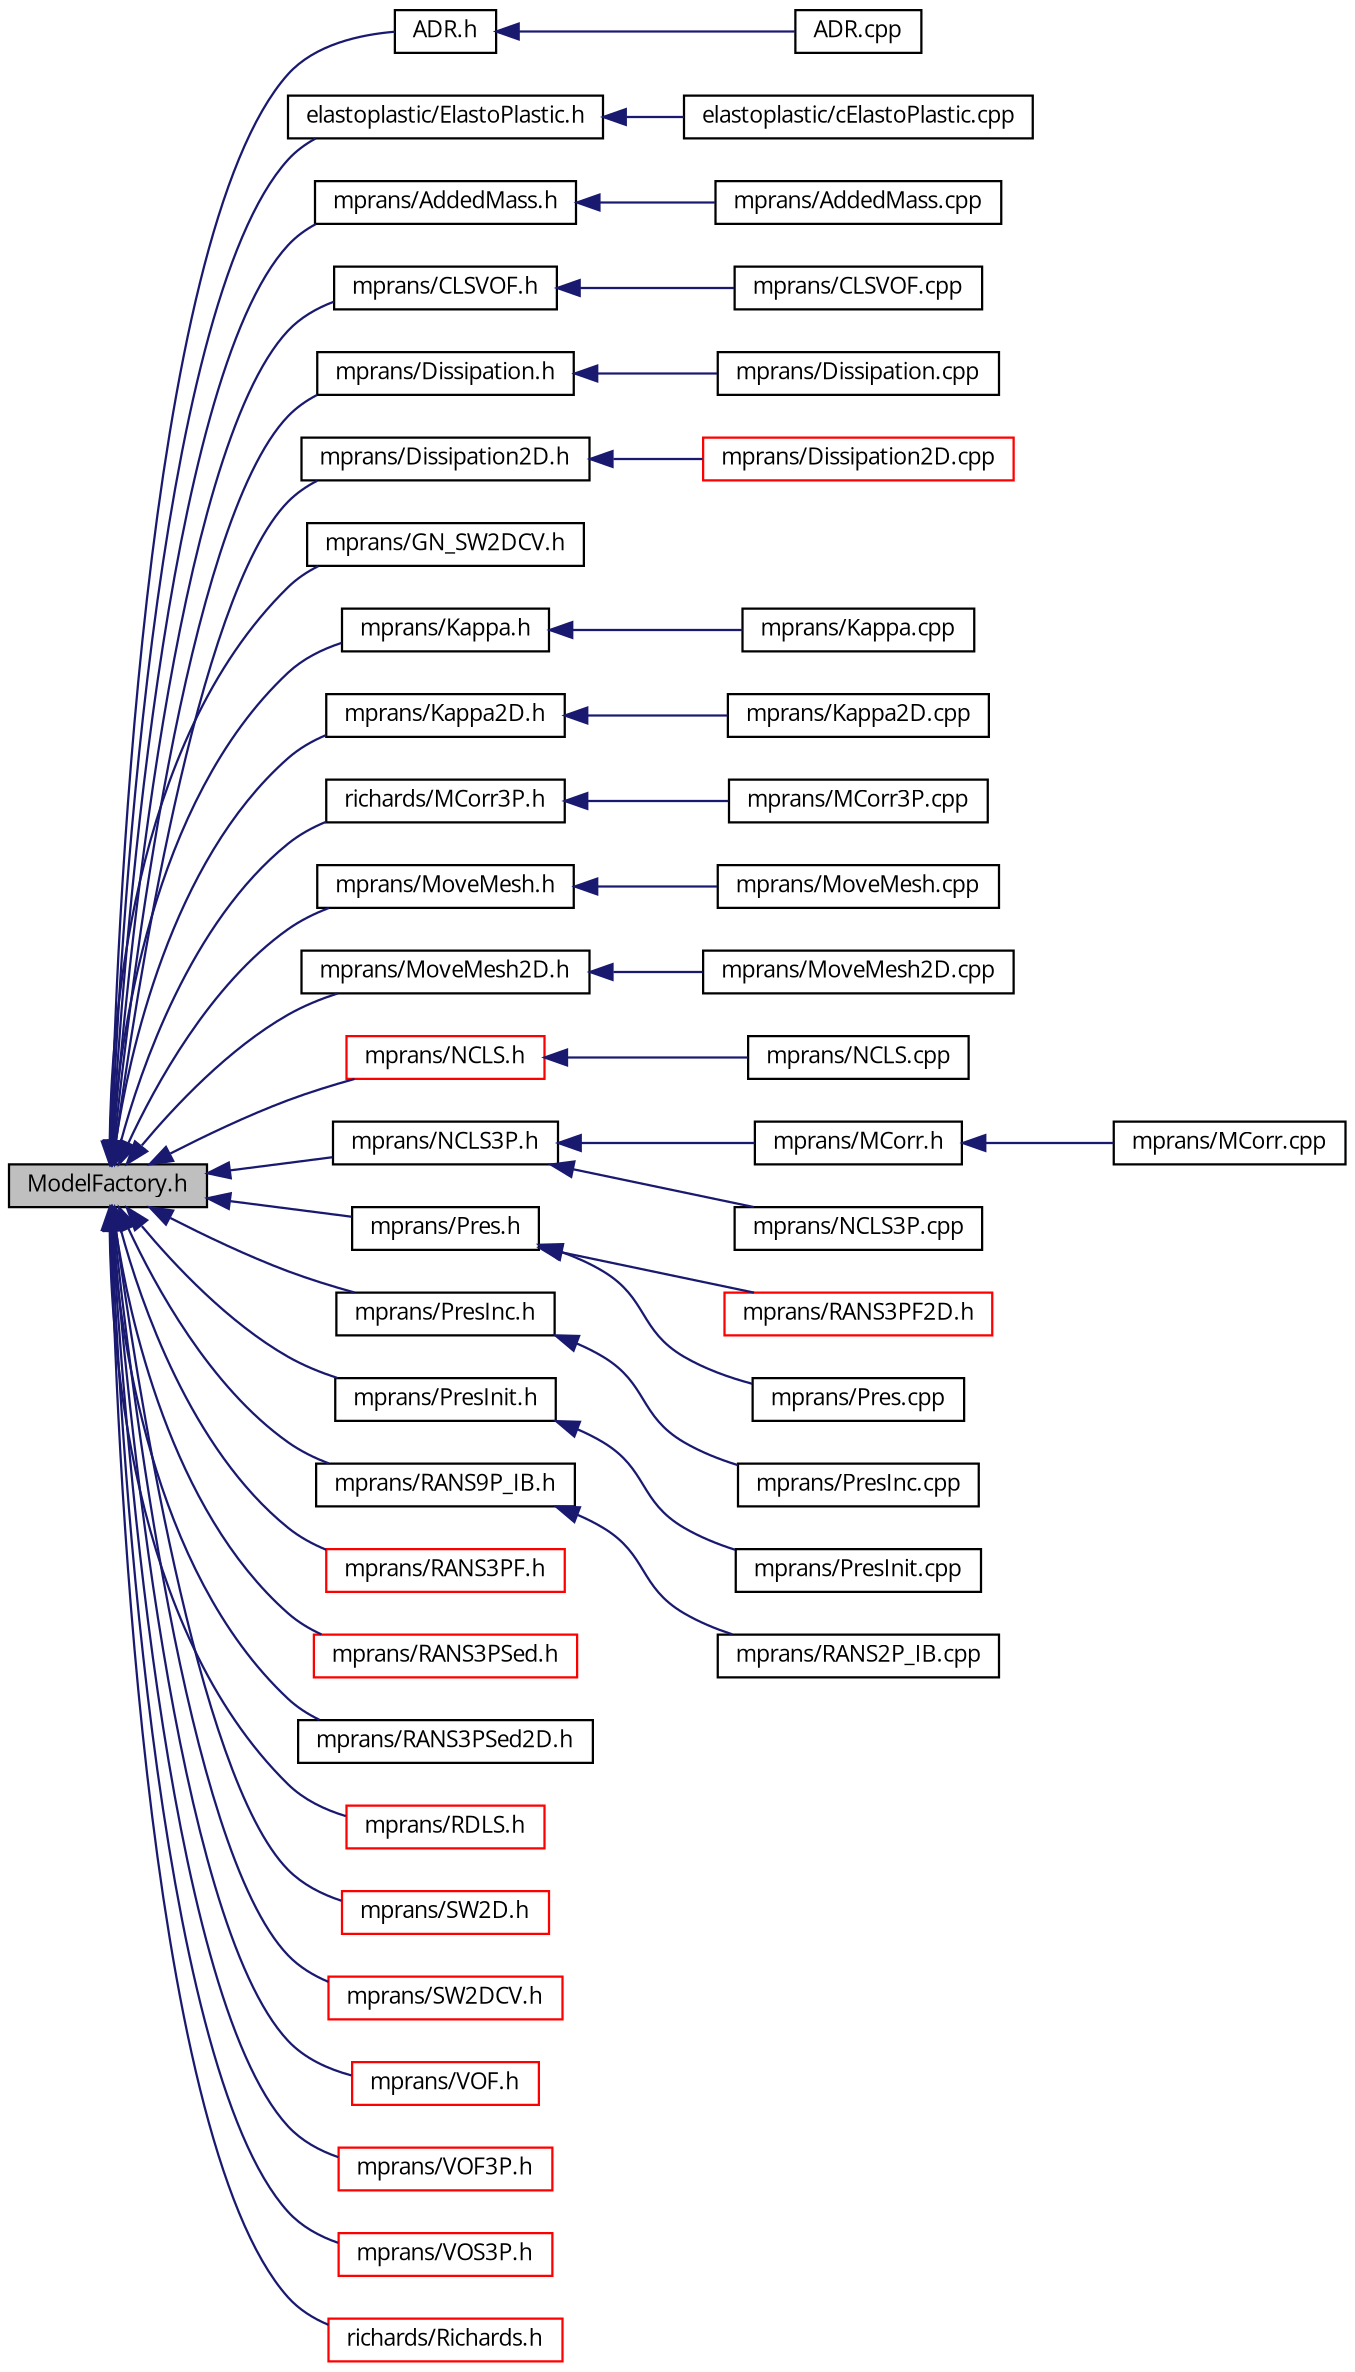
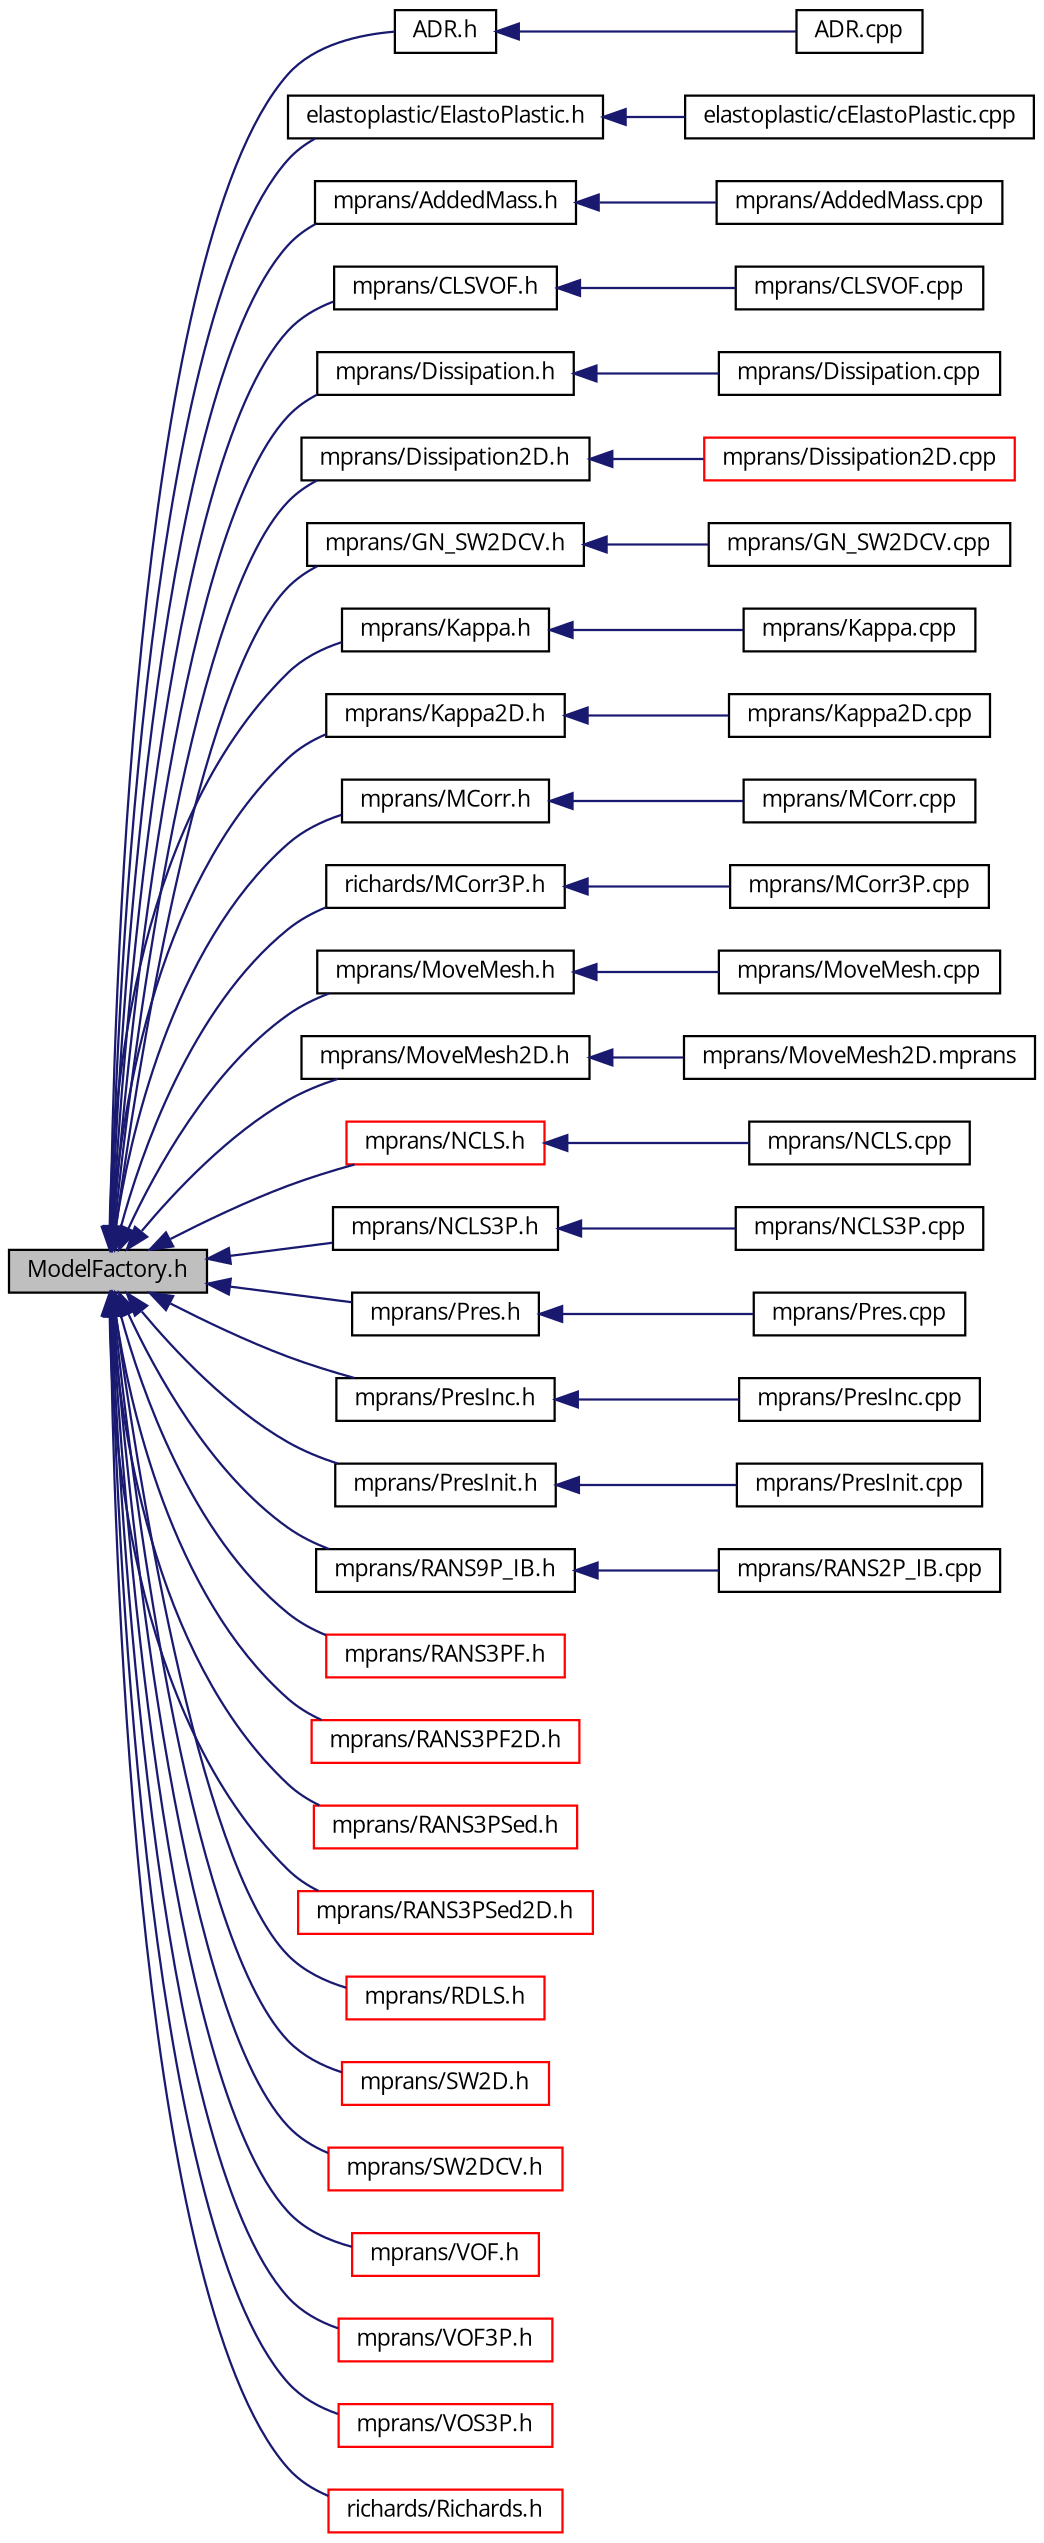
node "mprans/GN_SW2DCV.cpp": added
node "mprans/MoveMesh2D.cpp": label "mprans/MoveMesh2D.cpp" -> "mprans/MoveMesh2D.mprans"
edge "mprans/MCorr.h" -> "mprans/NCLS3P.h": now "mprans/MCorr.h" -> "ModelFactory.h"
edge "mprans/RANS3PF2D.h" -> "mprans/Pres.h": now "mprans/RANS3PF2D.h" -> "ModelFactory.h"
node "mprans/RANS3PSed2D.h": color black -> red
